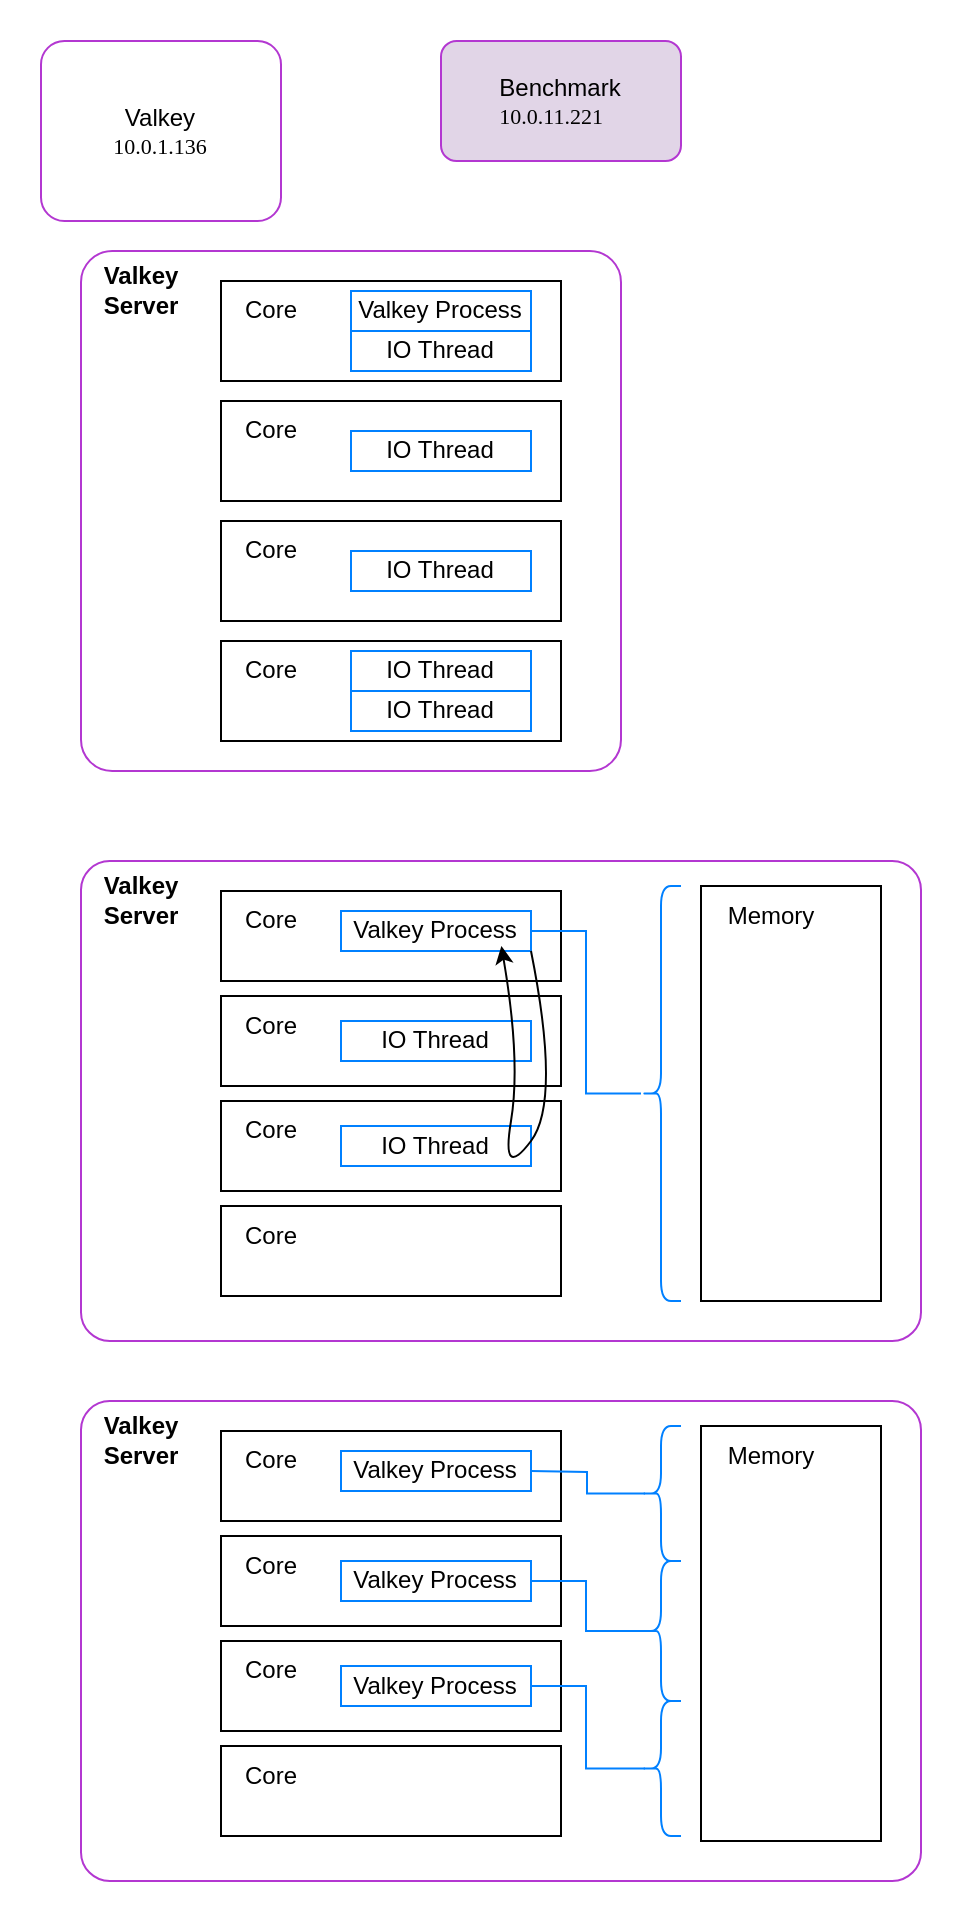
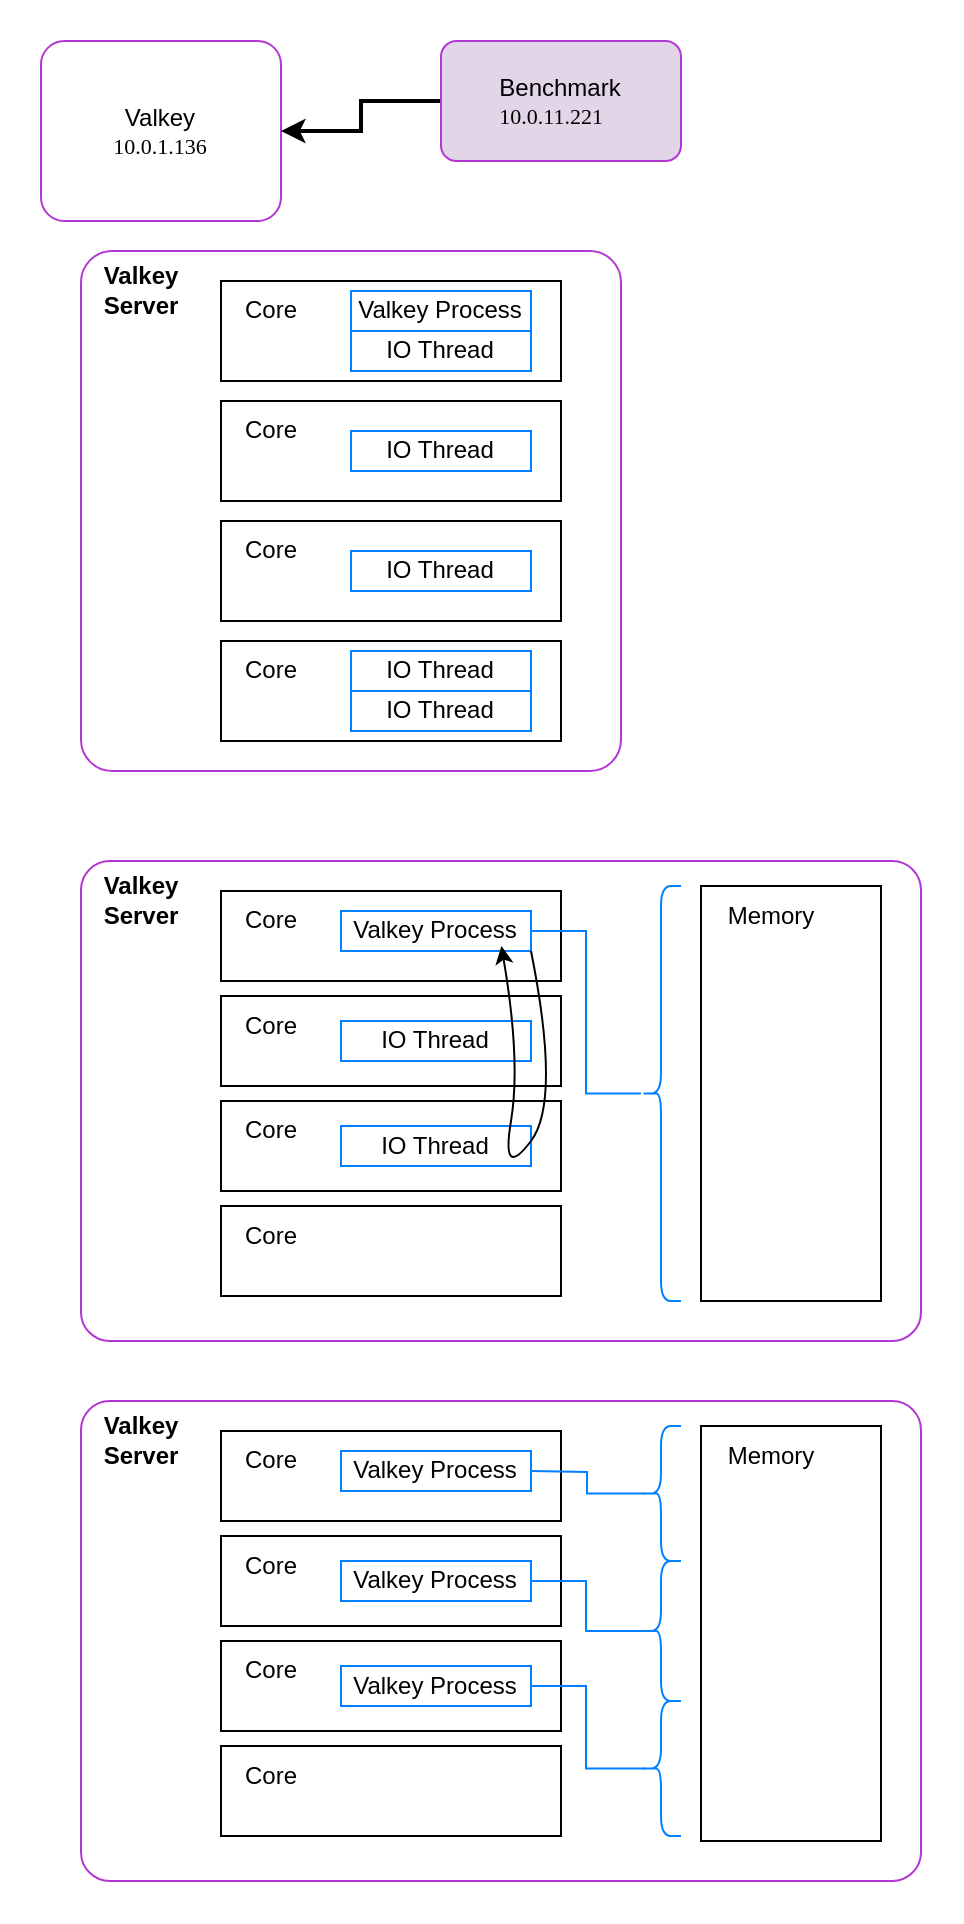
edge "Benchmark 10.0.11.221" -> "Valkey 10.0.1.136": added
